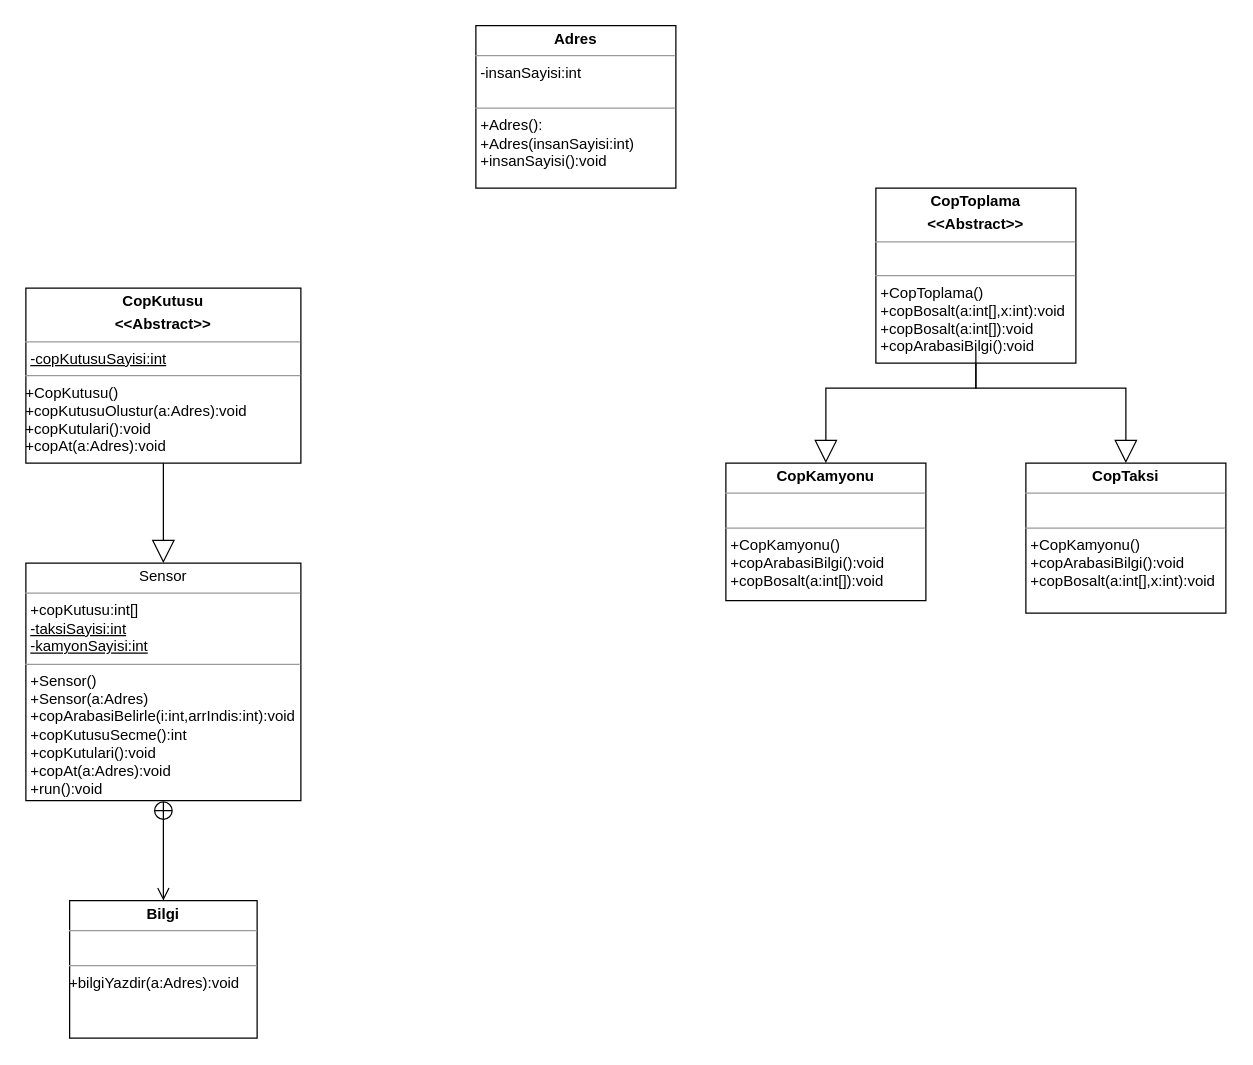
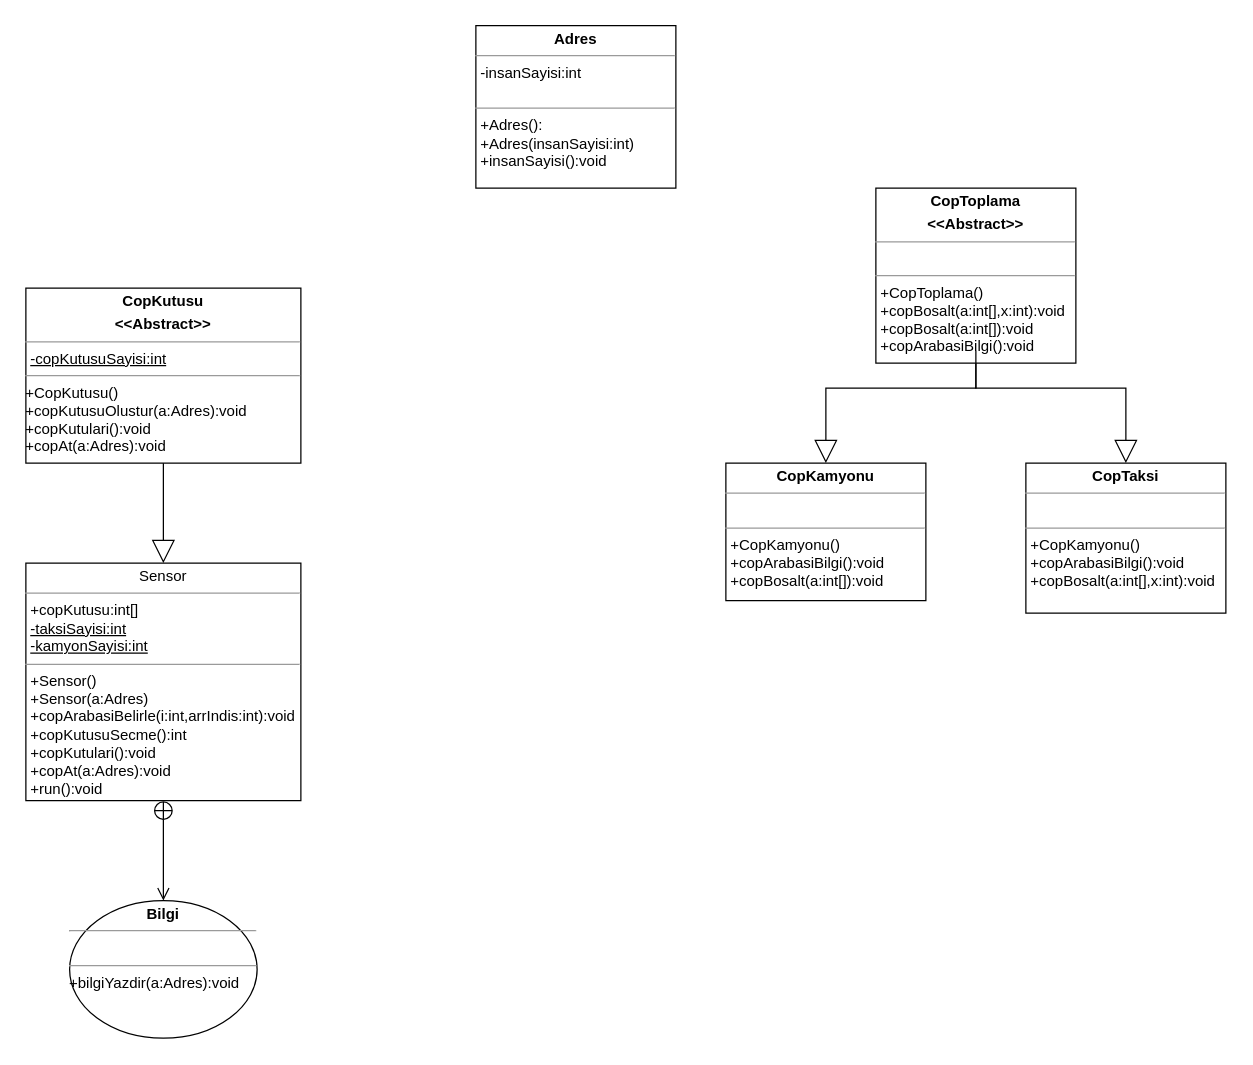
node "Bilgi +bilgiYazdir(a:Adres):void": shape rectangle -> ellipse
